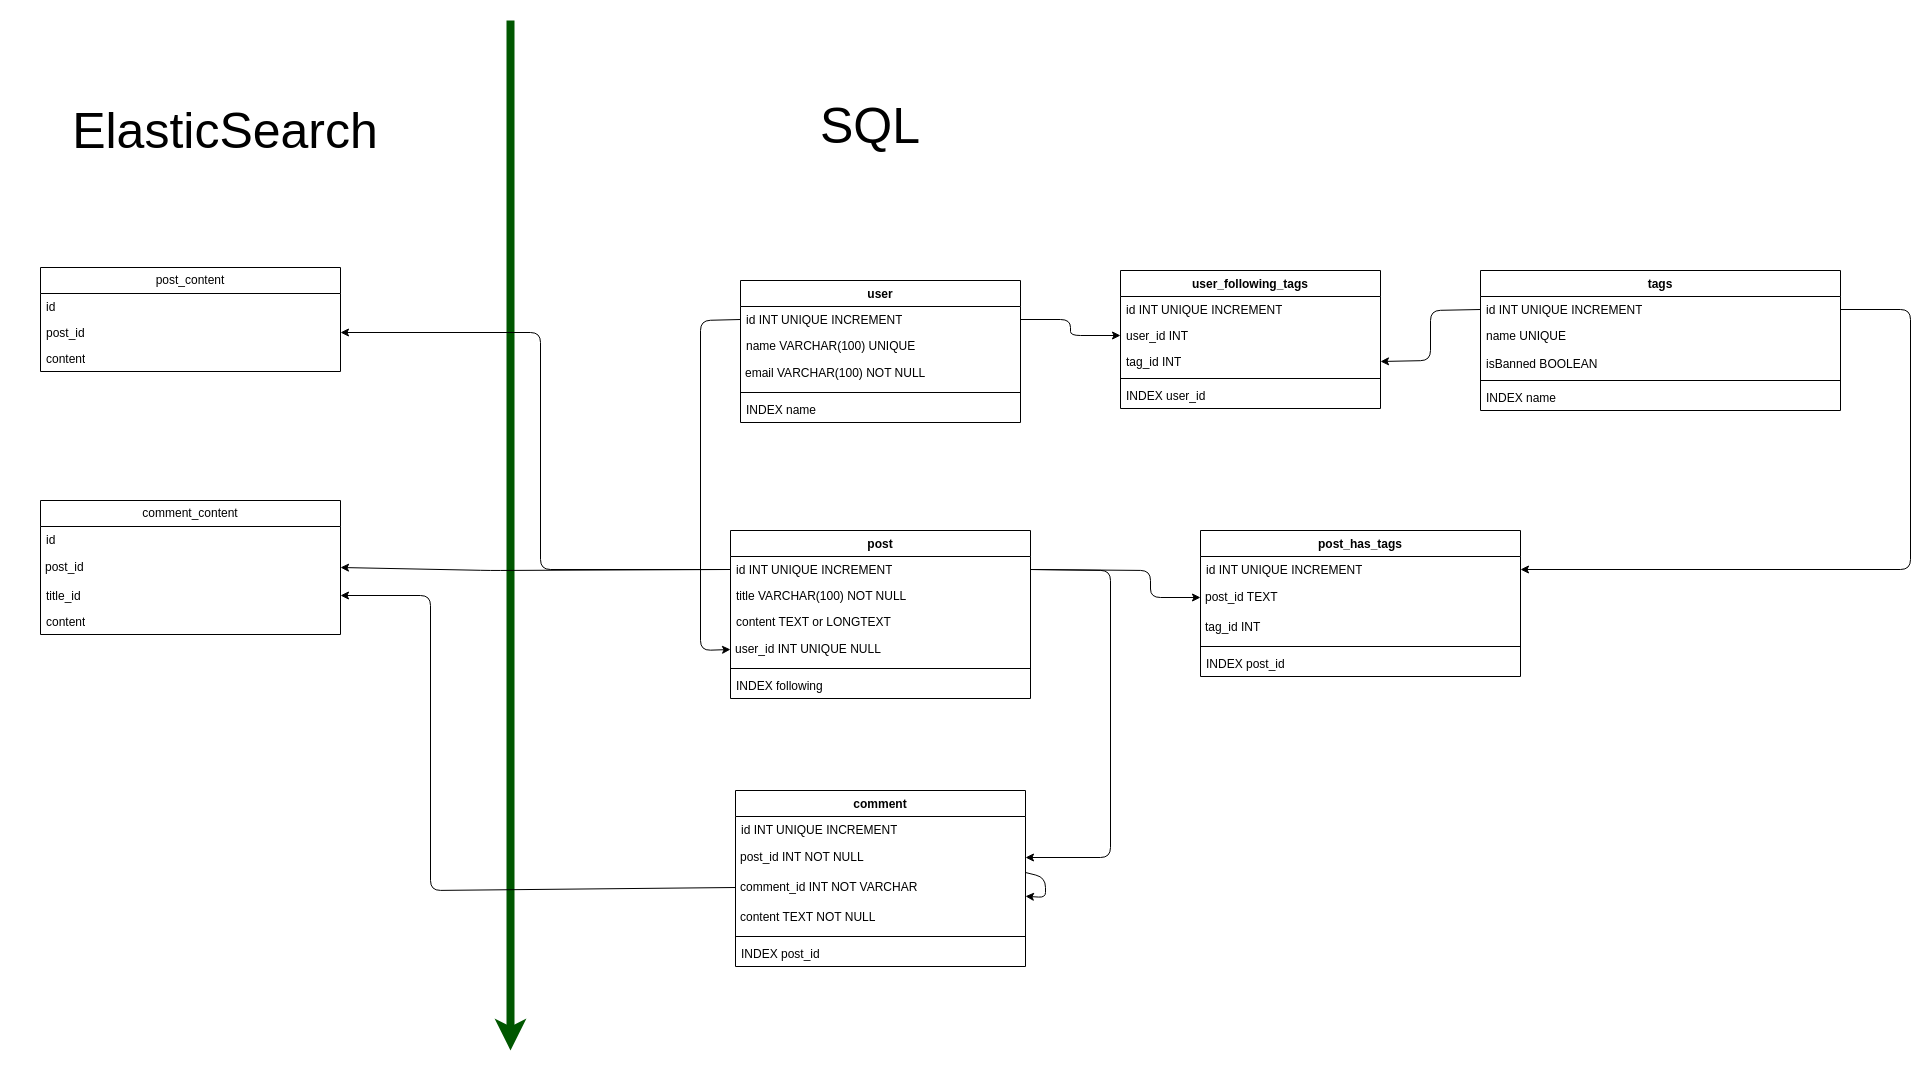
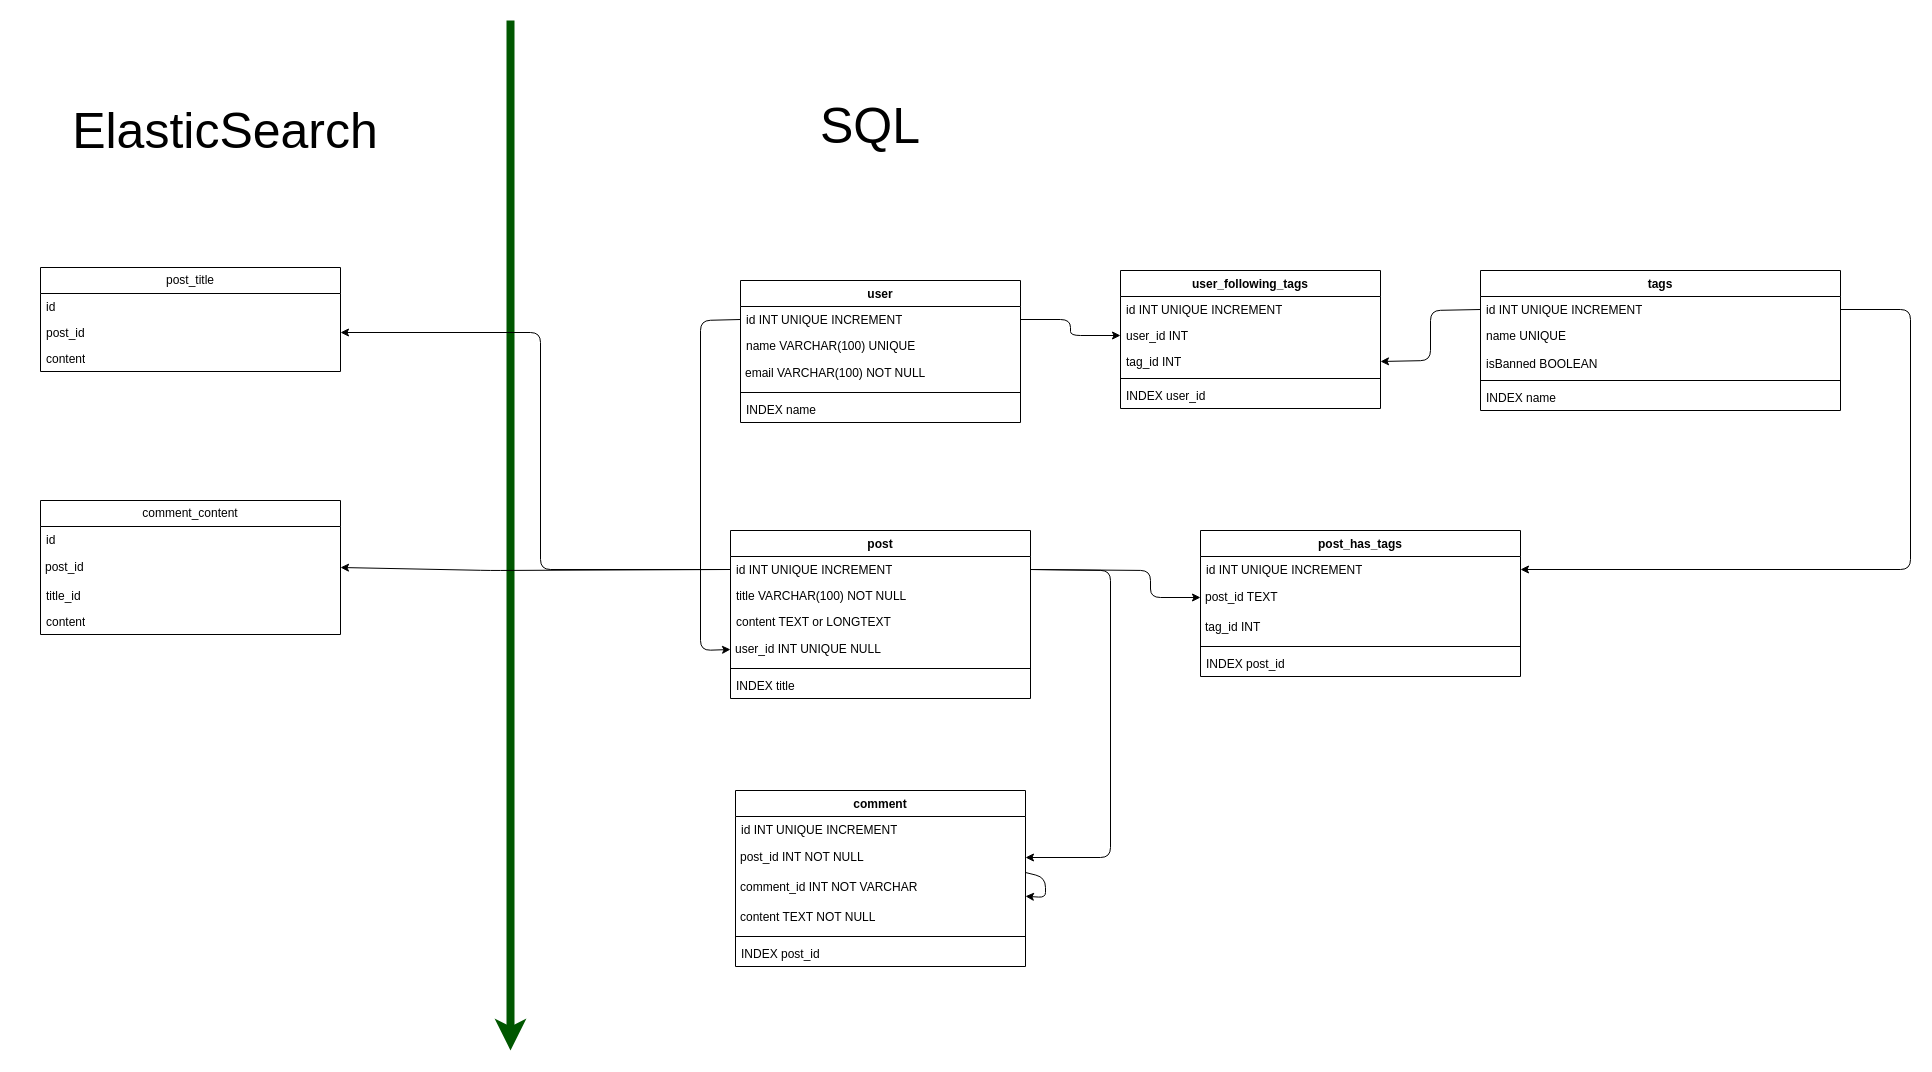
node "post_content": label "post_content" -> "post_title"
node "INDEX following": label "INDEX following" -> "INDEX title"
edge "comment_id INT NOT VARCHAR" -> "title_id": removed
